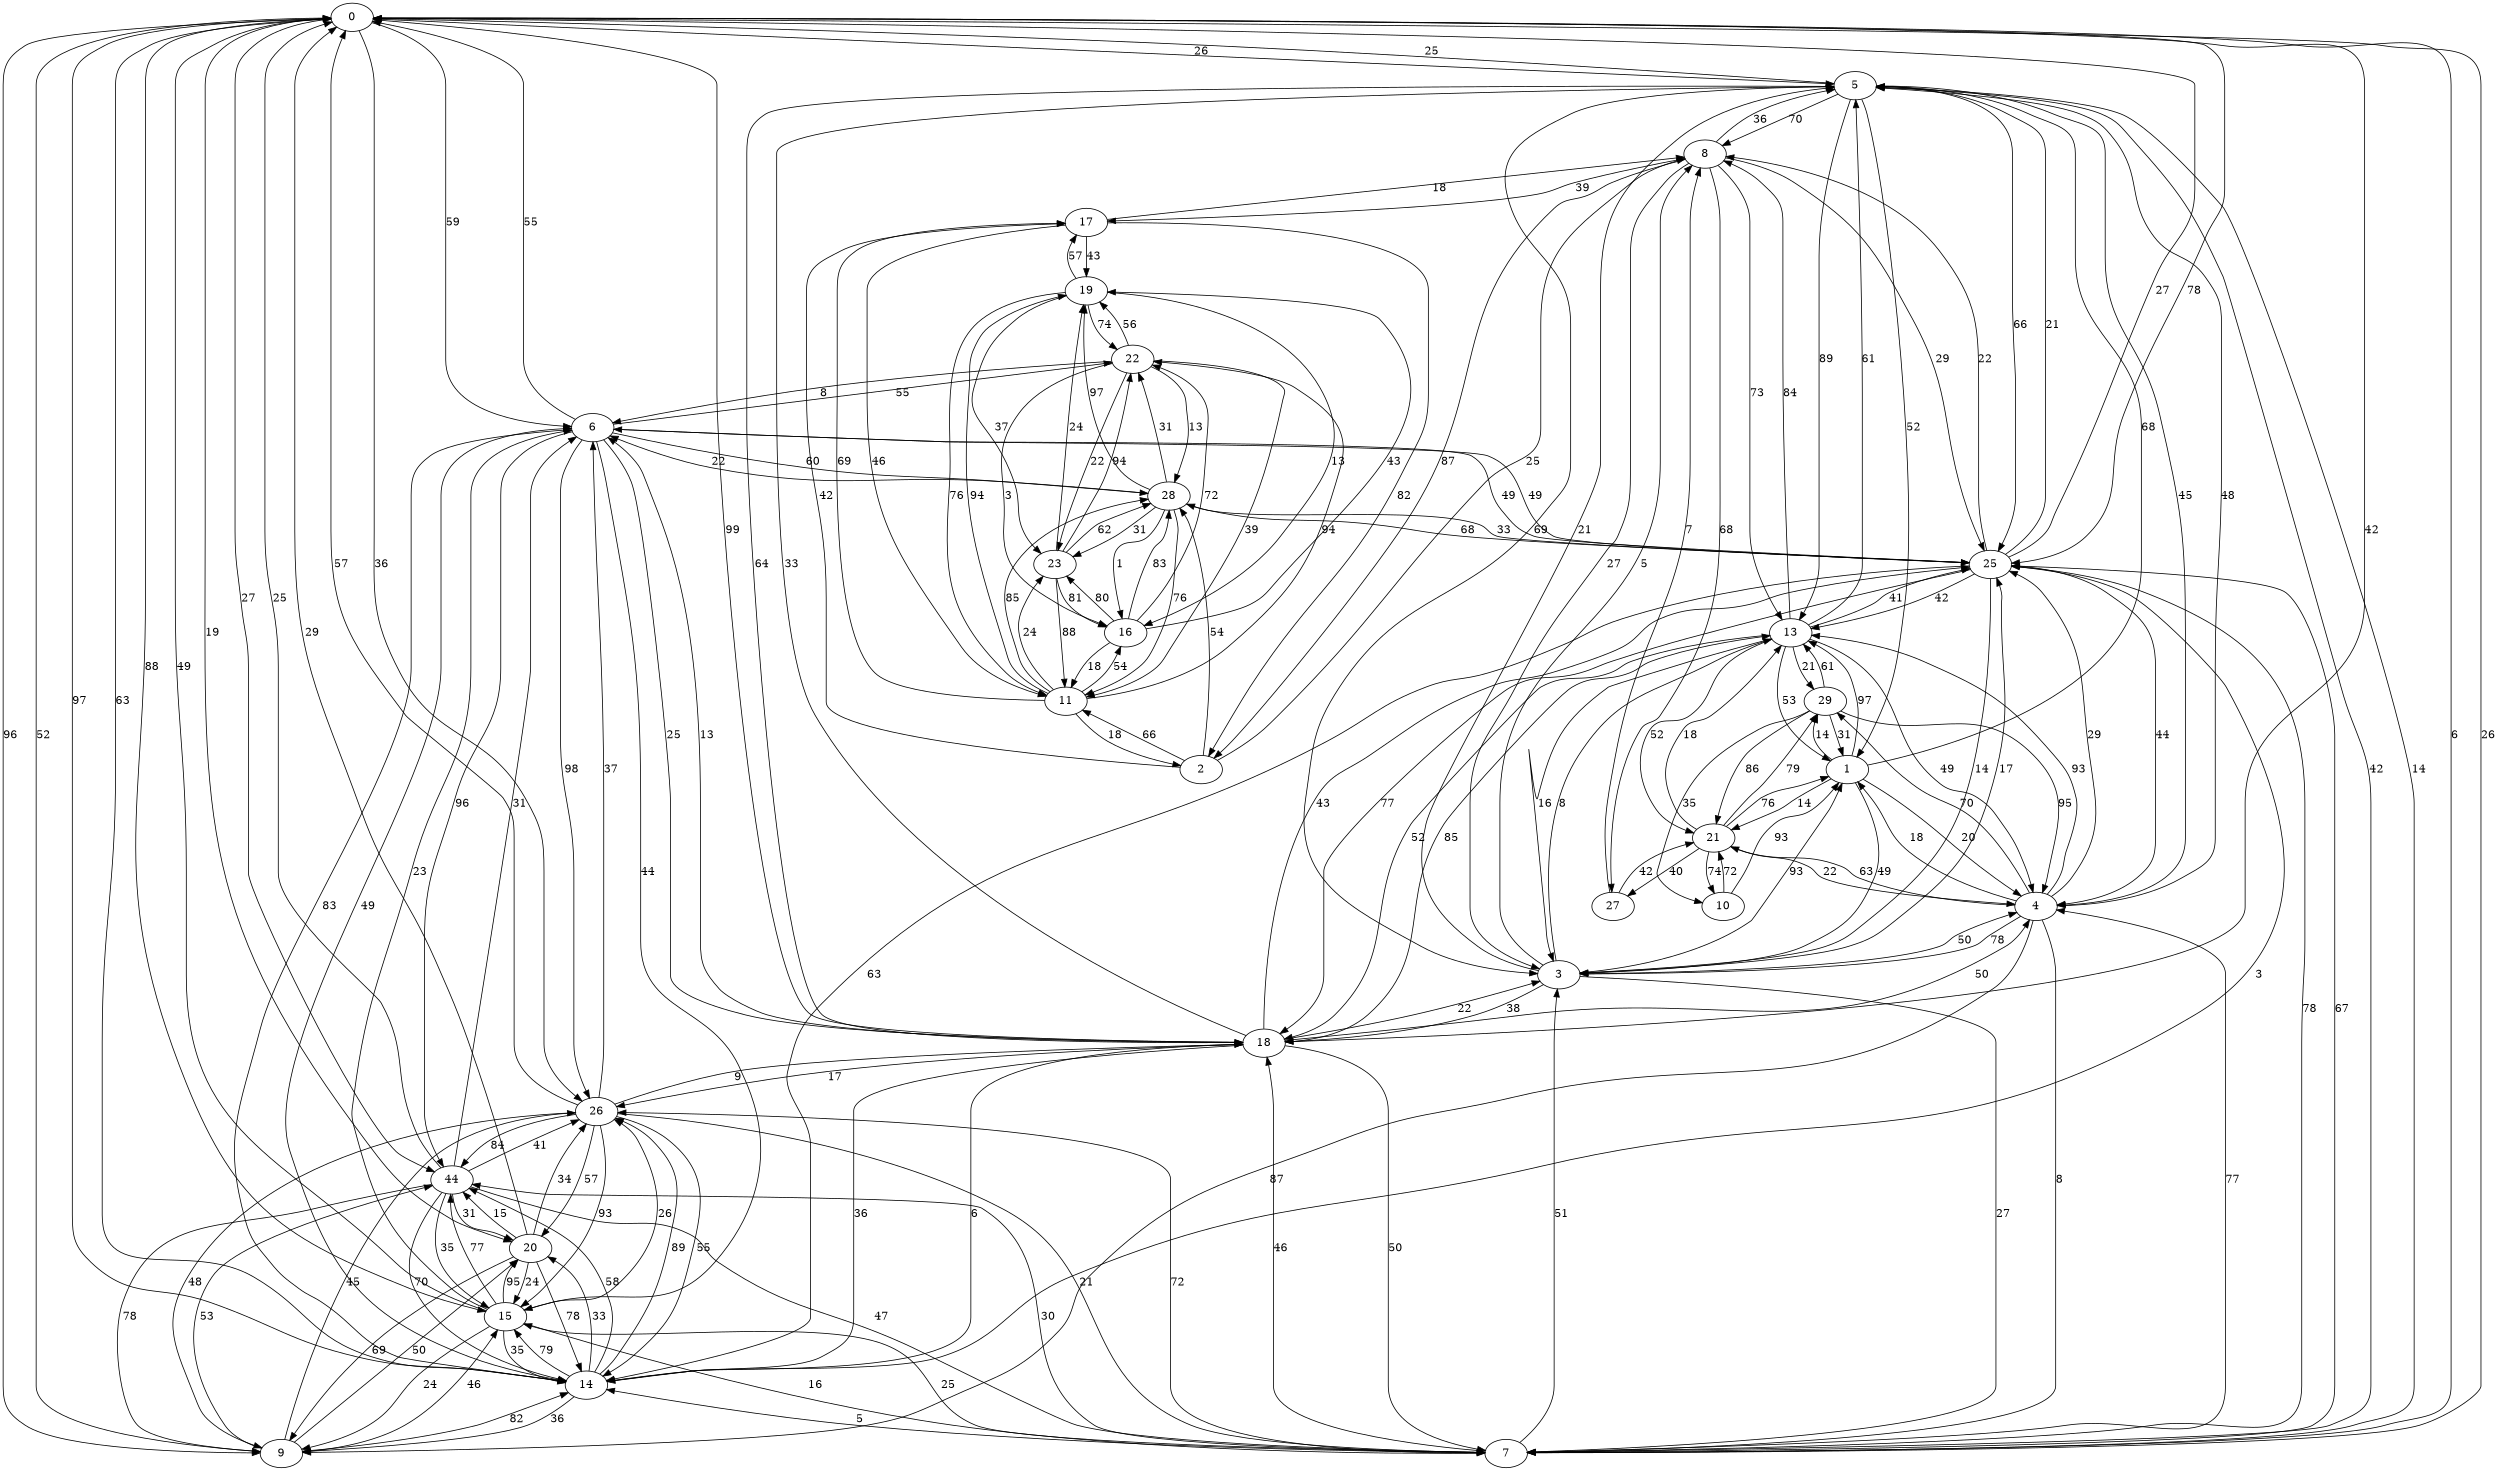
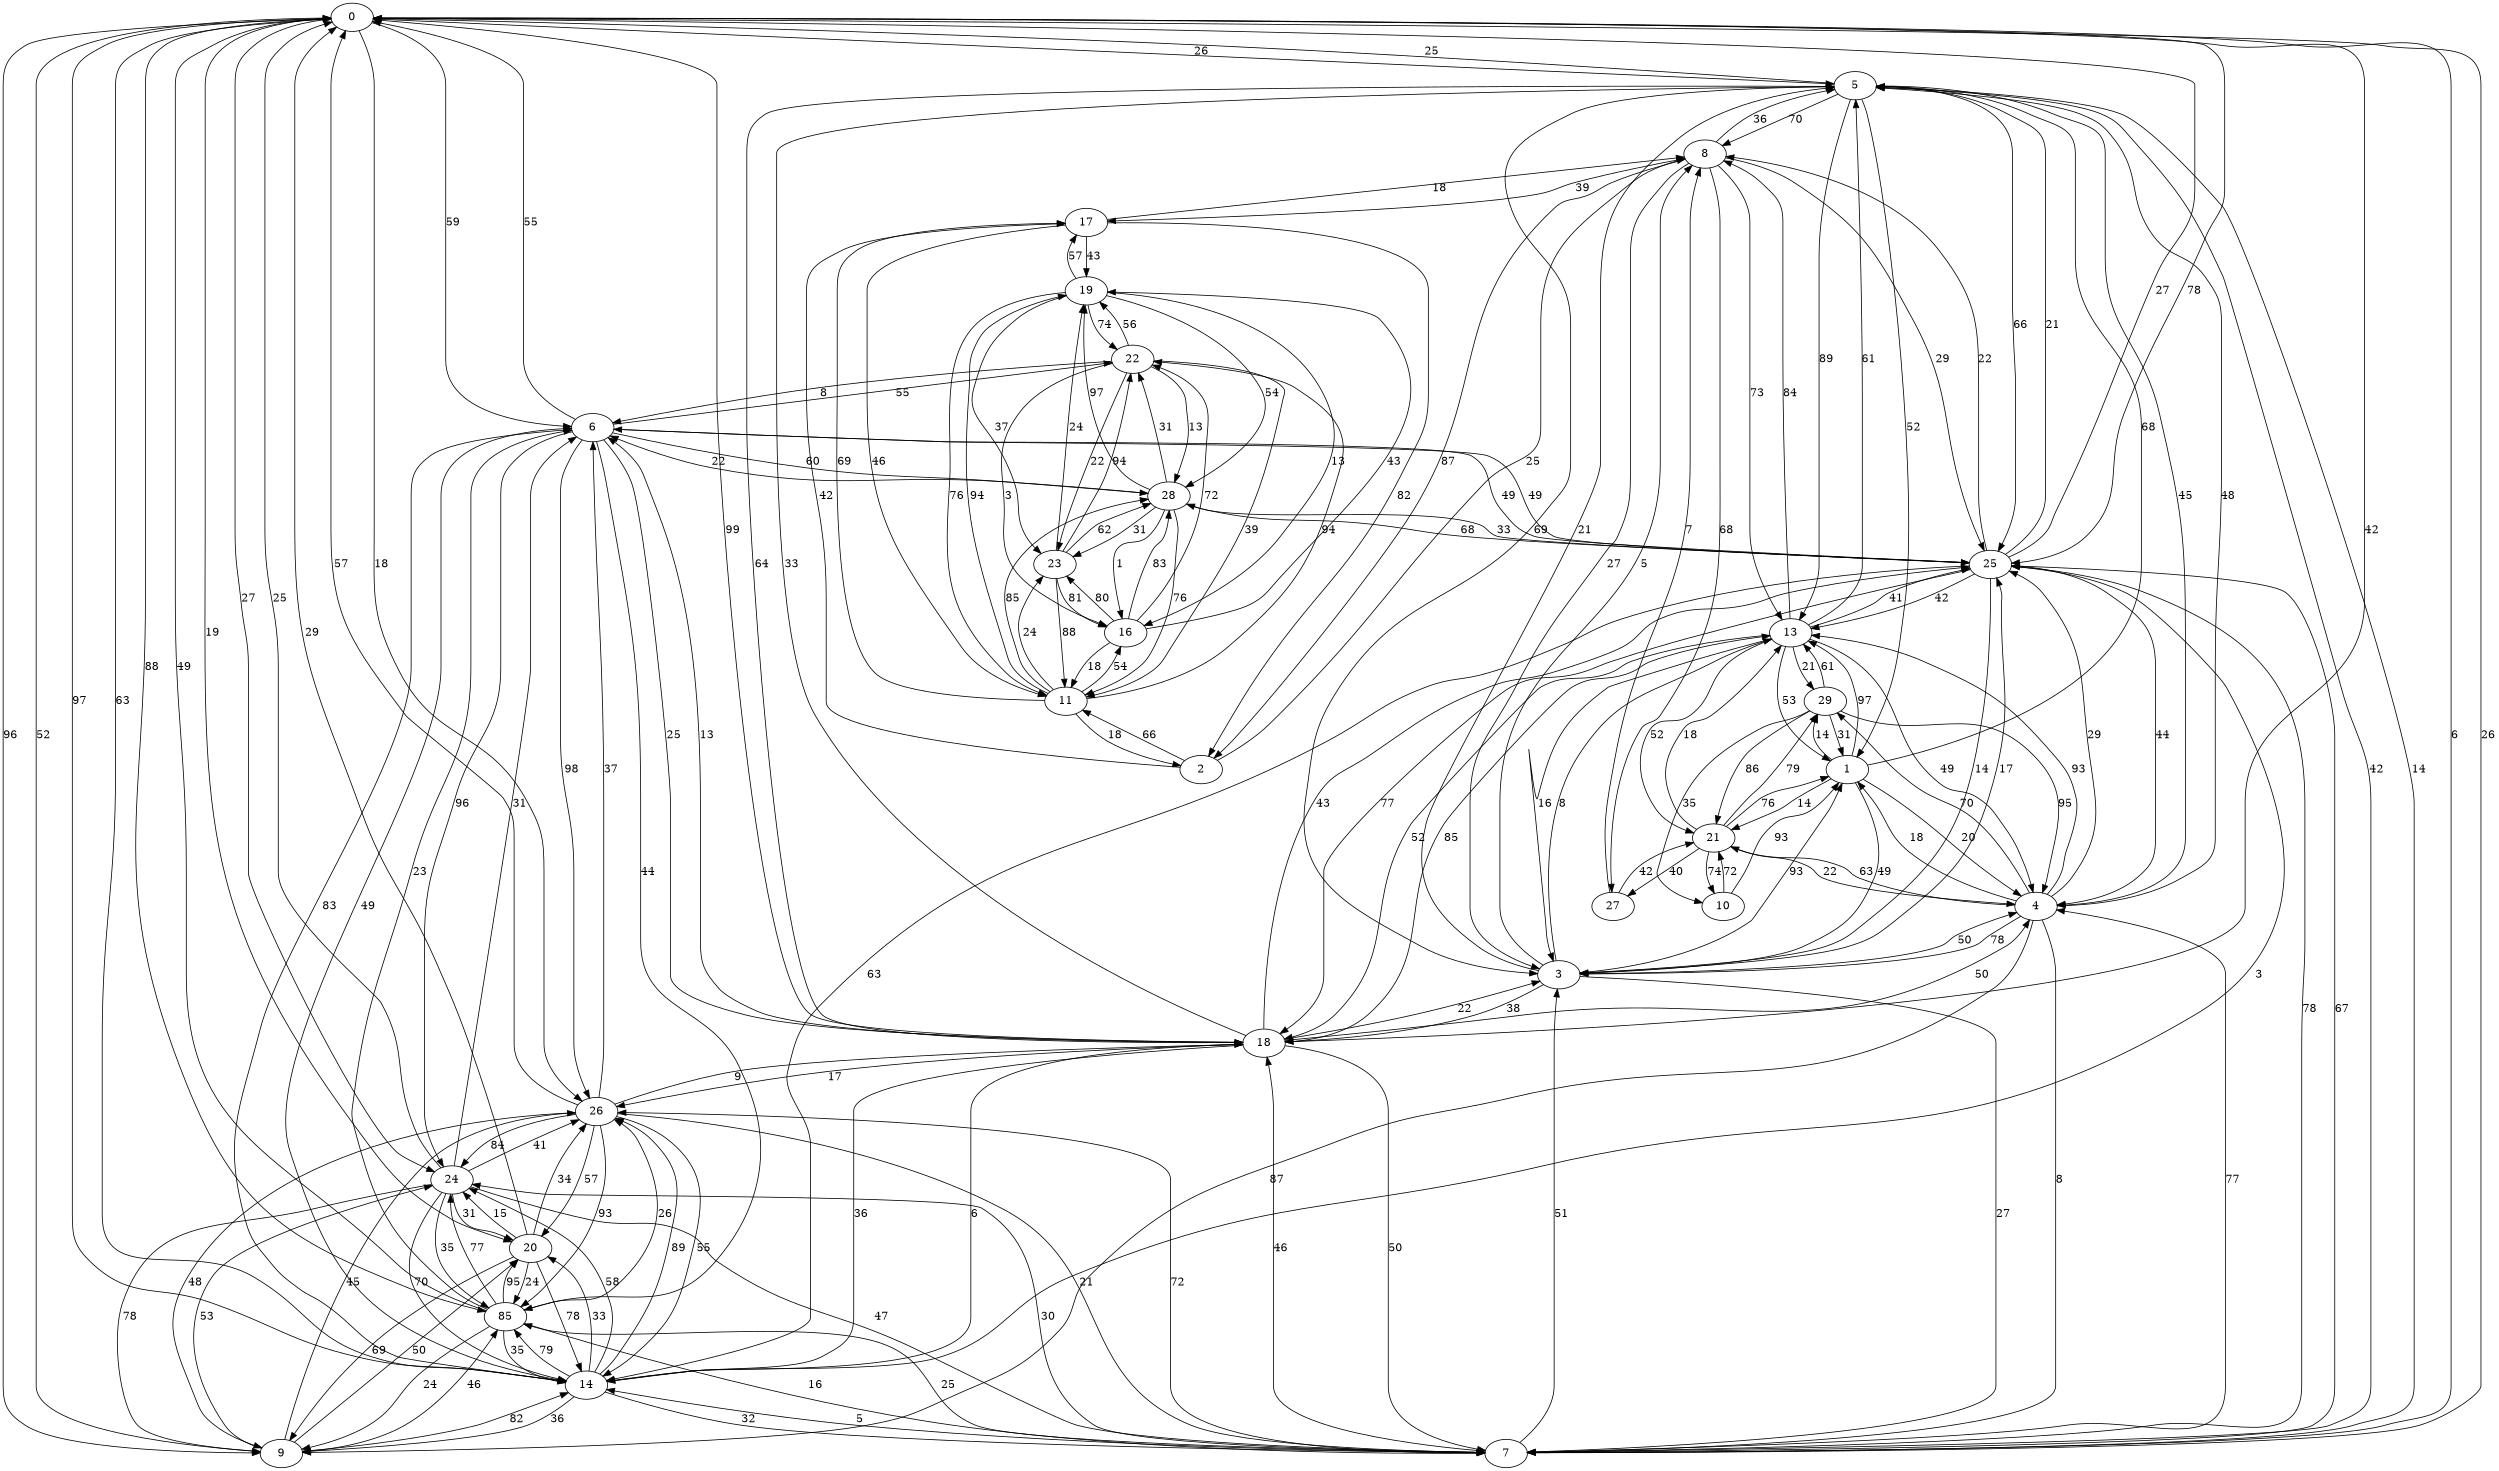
edge "0" -> "26": label "36" -> "18"
edge "2" -> "28": now "19" -> "28"
node "44": label "44" -> "24"
node "15": label "15" -> "85"
edge "14" -> "7": added, label "32"
